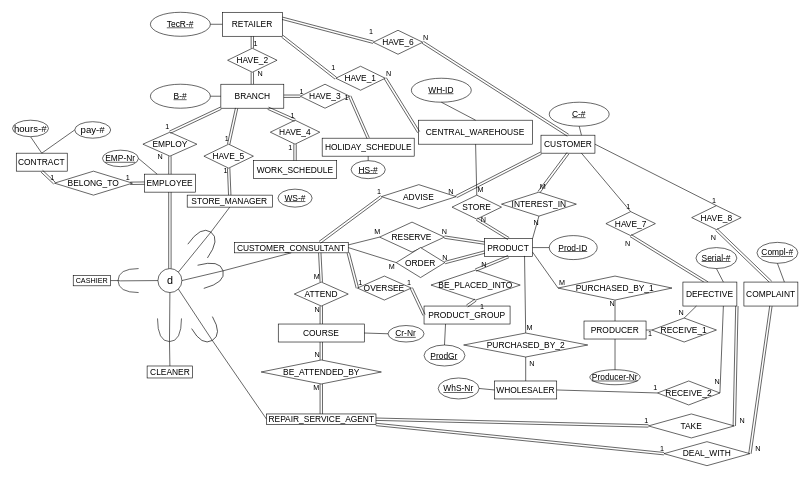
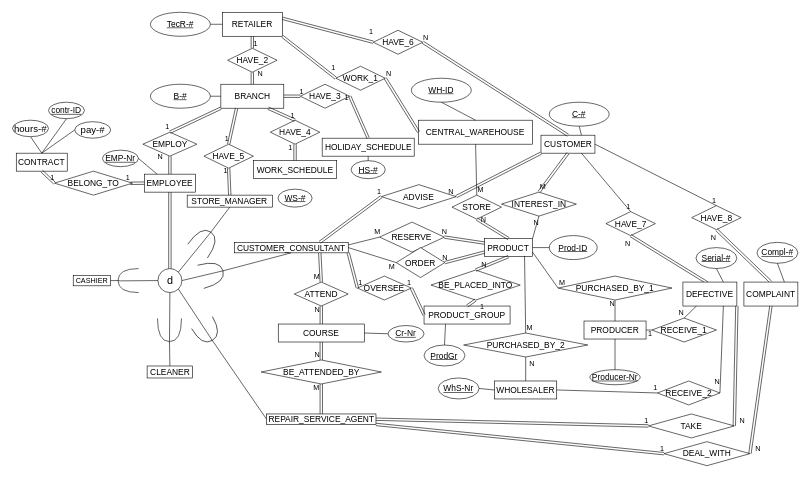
node "HAVE_1": label "HAVE_1" -> "WORK_1"
node "contr-ID": added
edge "contr-ID" -- "CONTRACT": added
